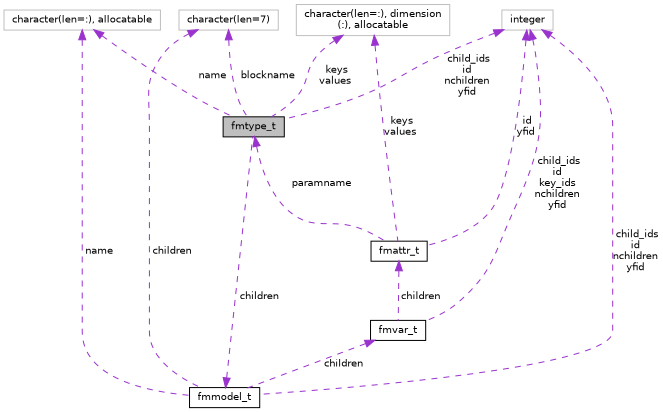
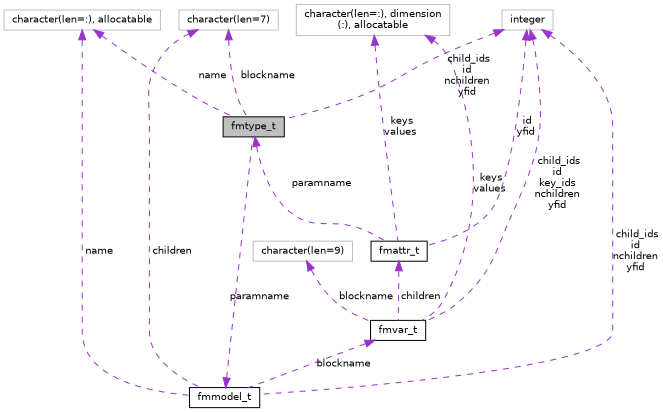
edge "fmtype_t" -> "character(len=:), dimension (:), allocatable": now "fmvar_t" -> "character(len=:), dimension (:), allocatable"
node "character(len=9)": added
edge "fmtype_t" -> "fmmodel_t": label " children" -> " paramname"
edge "fmmodel_t" -> "fmvar_t": label " children" -> " blockname"
